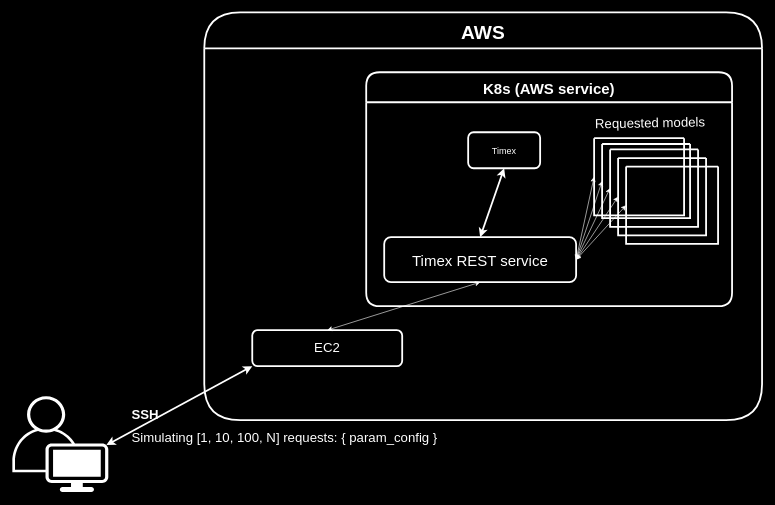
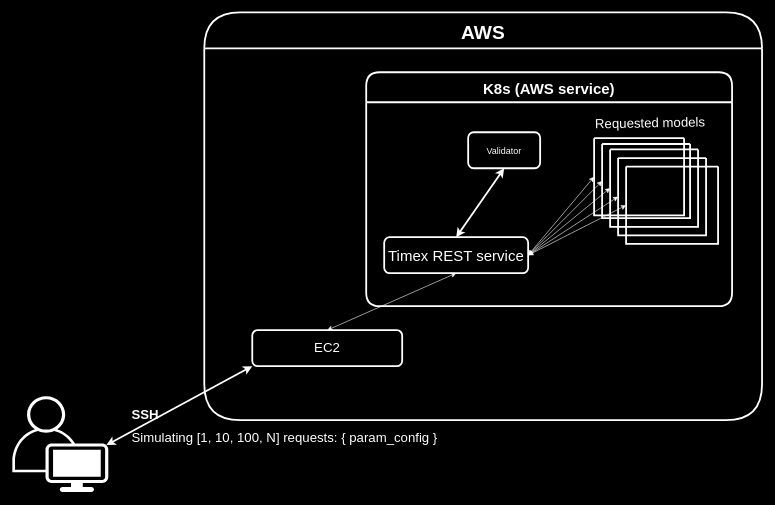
node "Timex": label "Timex" -> "Validator"
node "Timex REST service": size 192x45 -> 144x36
